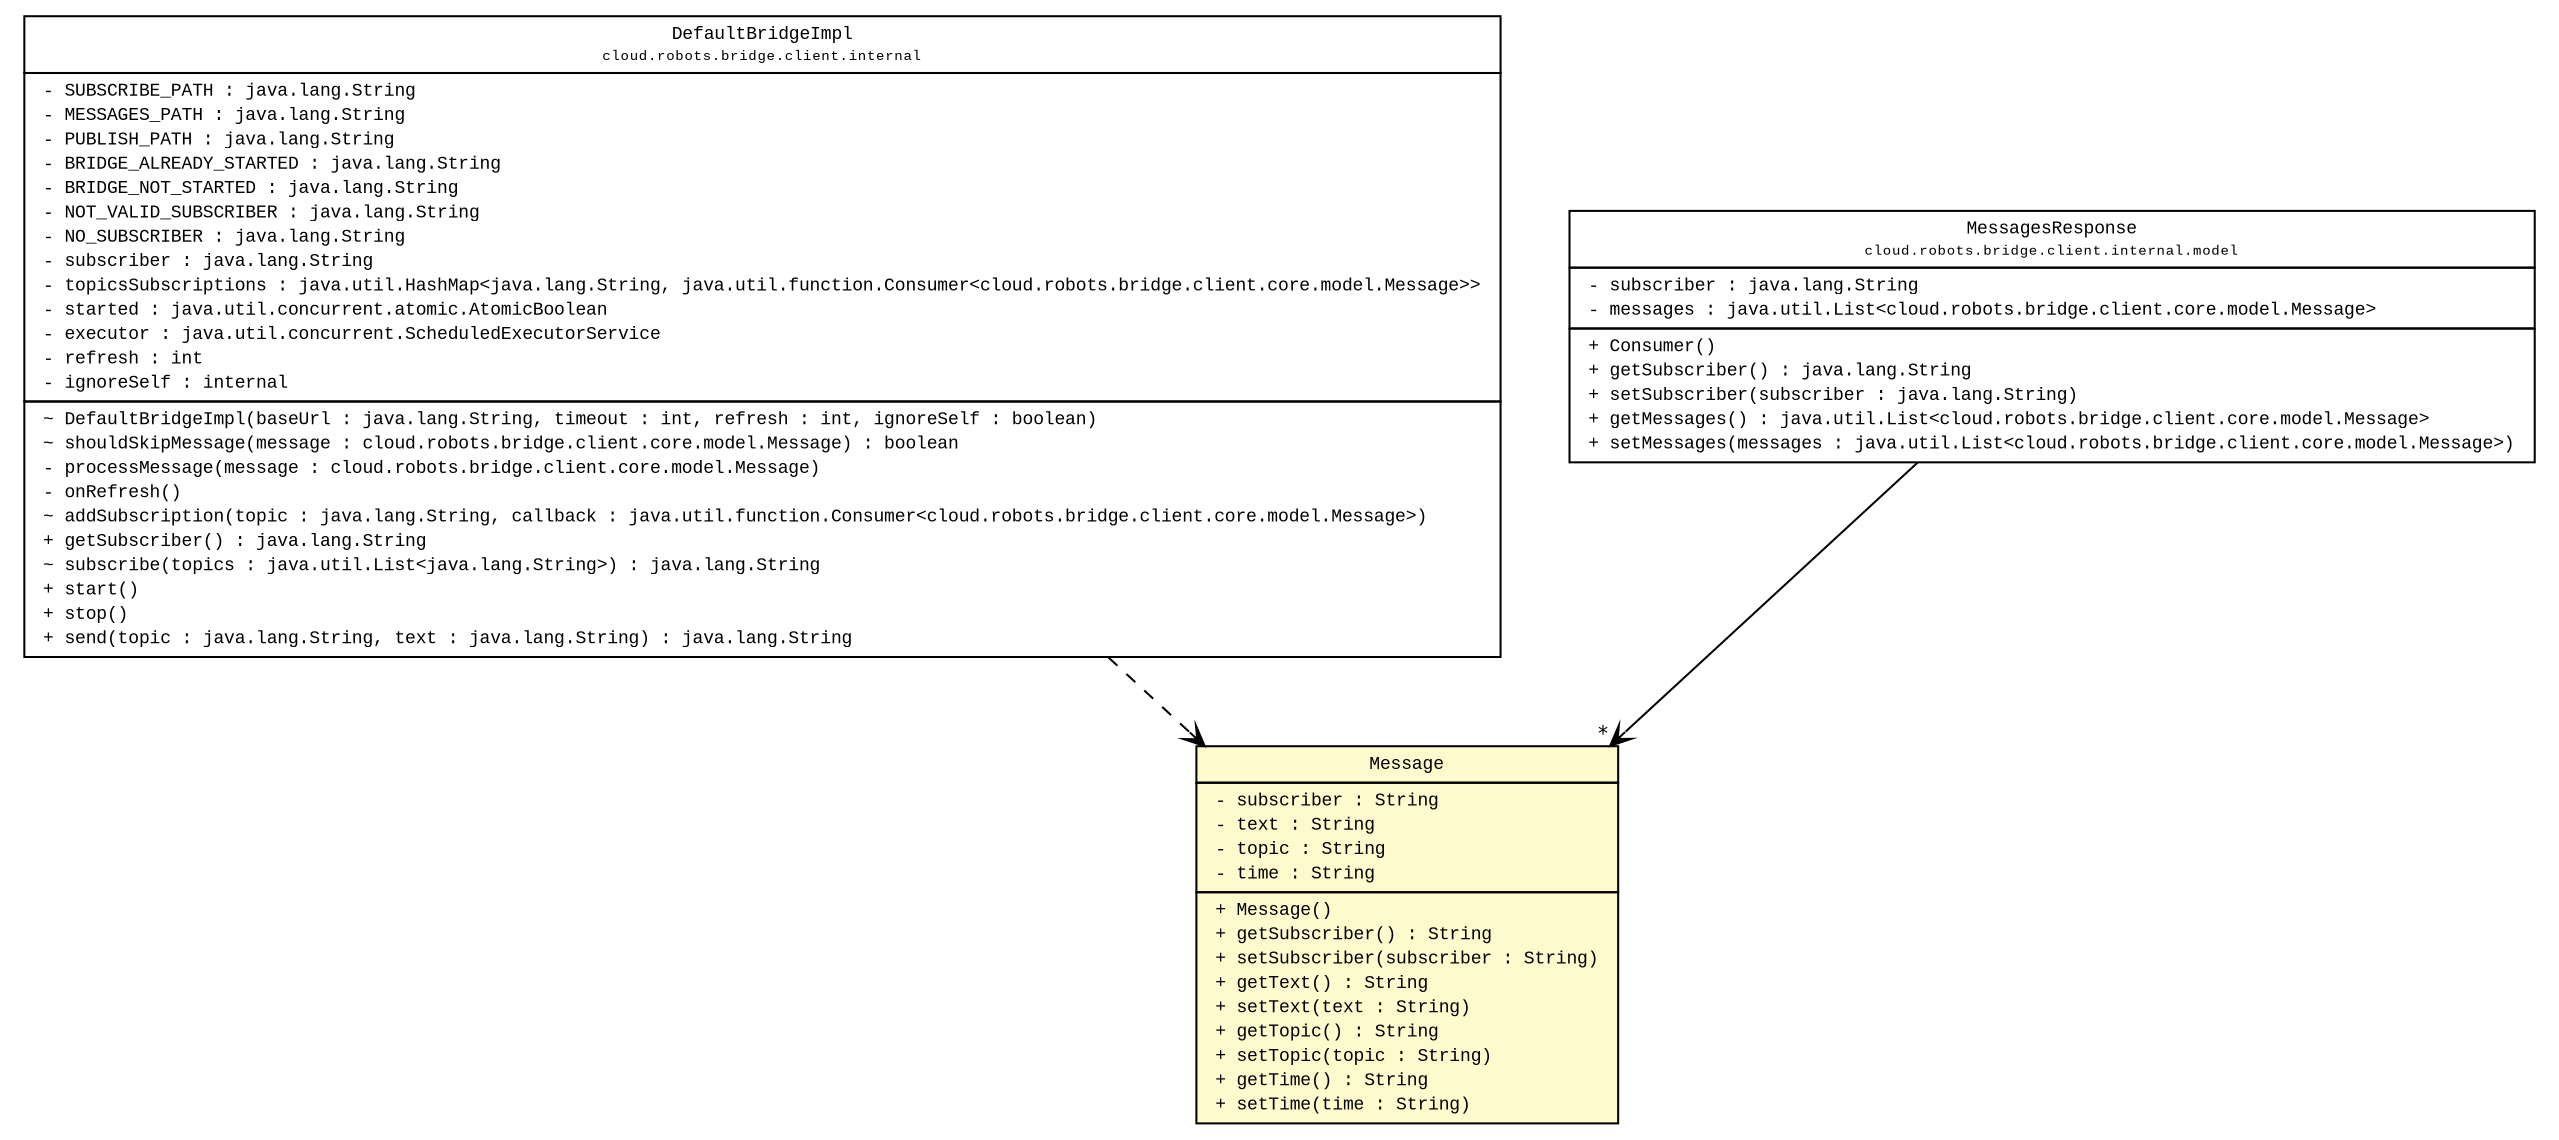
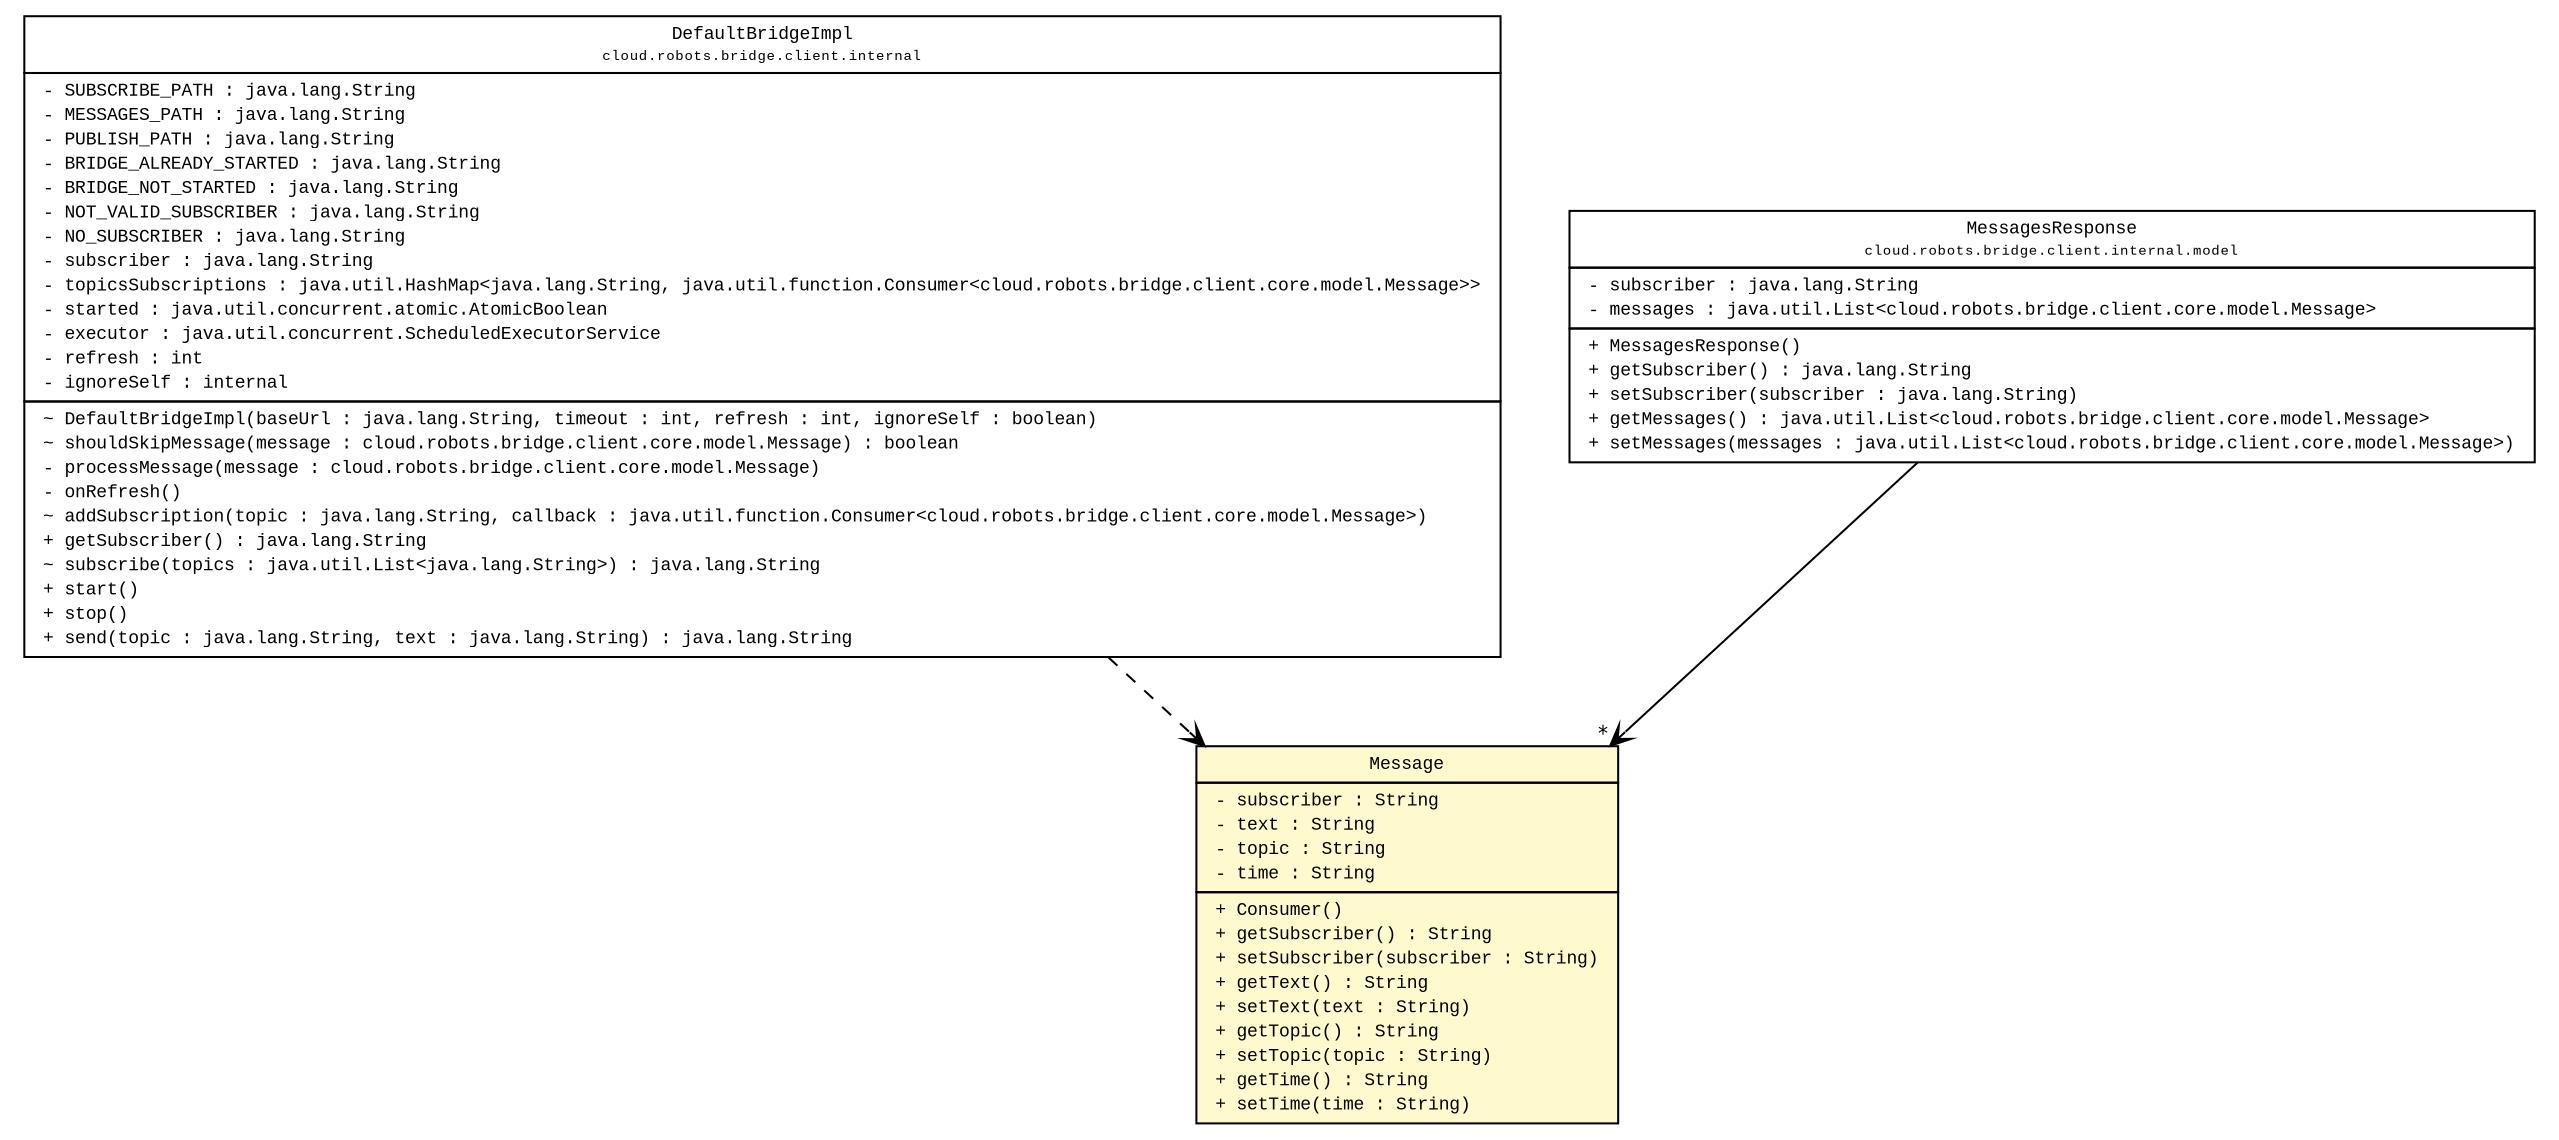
node "MessagesResponse": text "+ Consumer()" -> "+ MessagesResponse()"
node "Message": text "+ Message()" -> "+ Consumer()"
